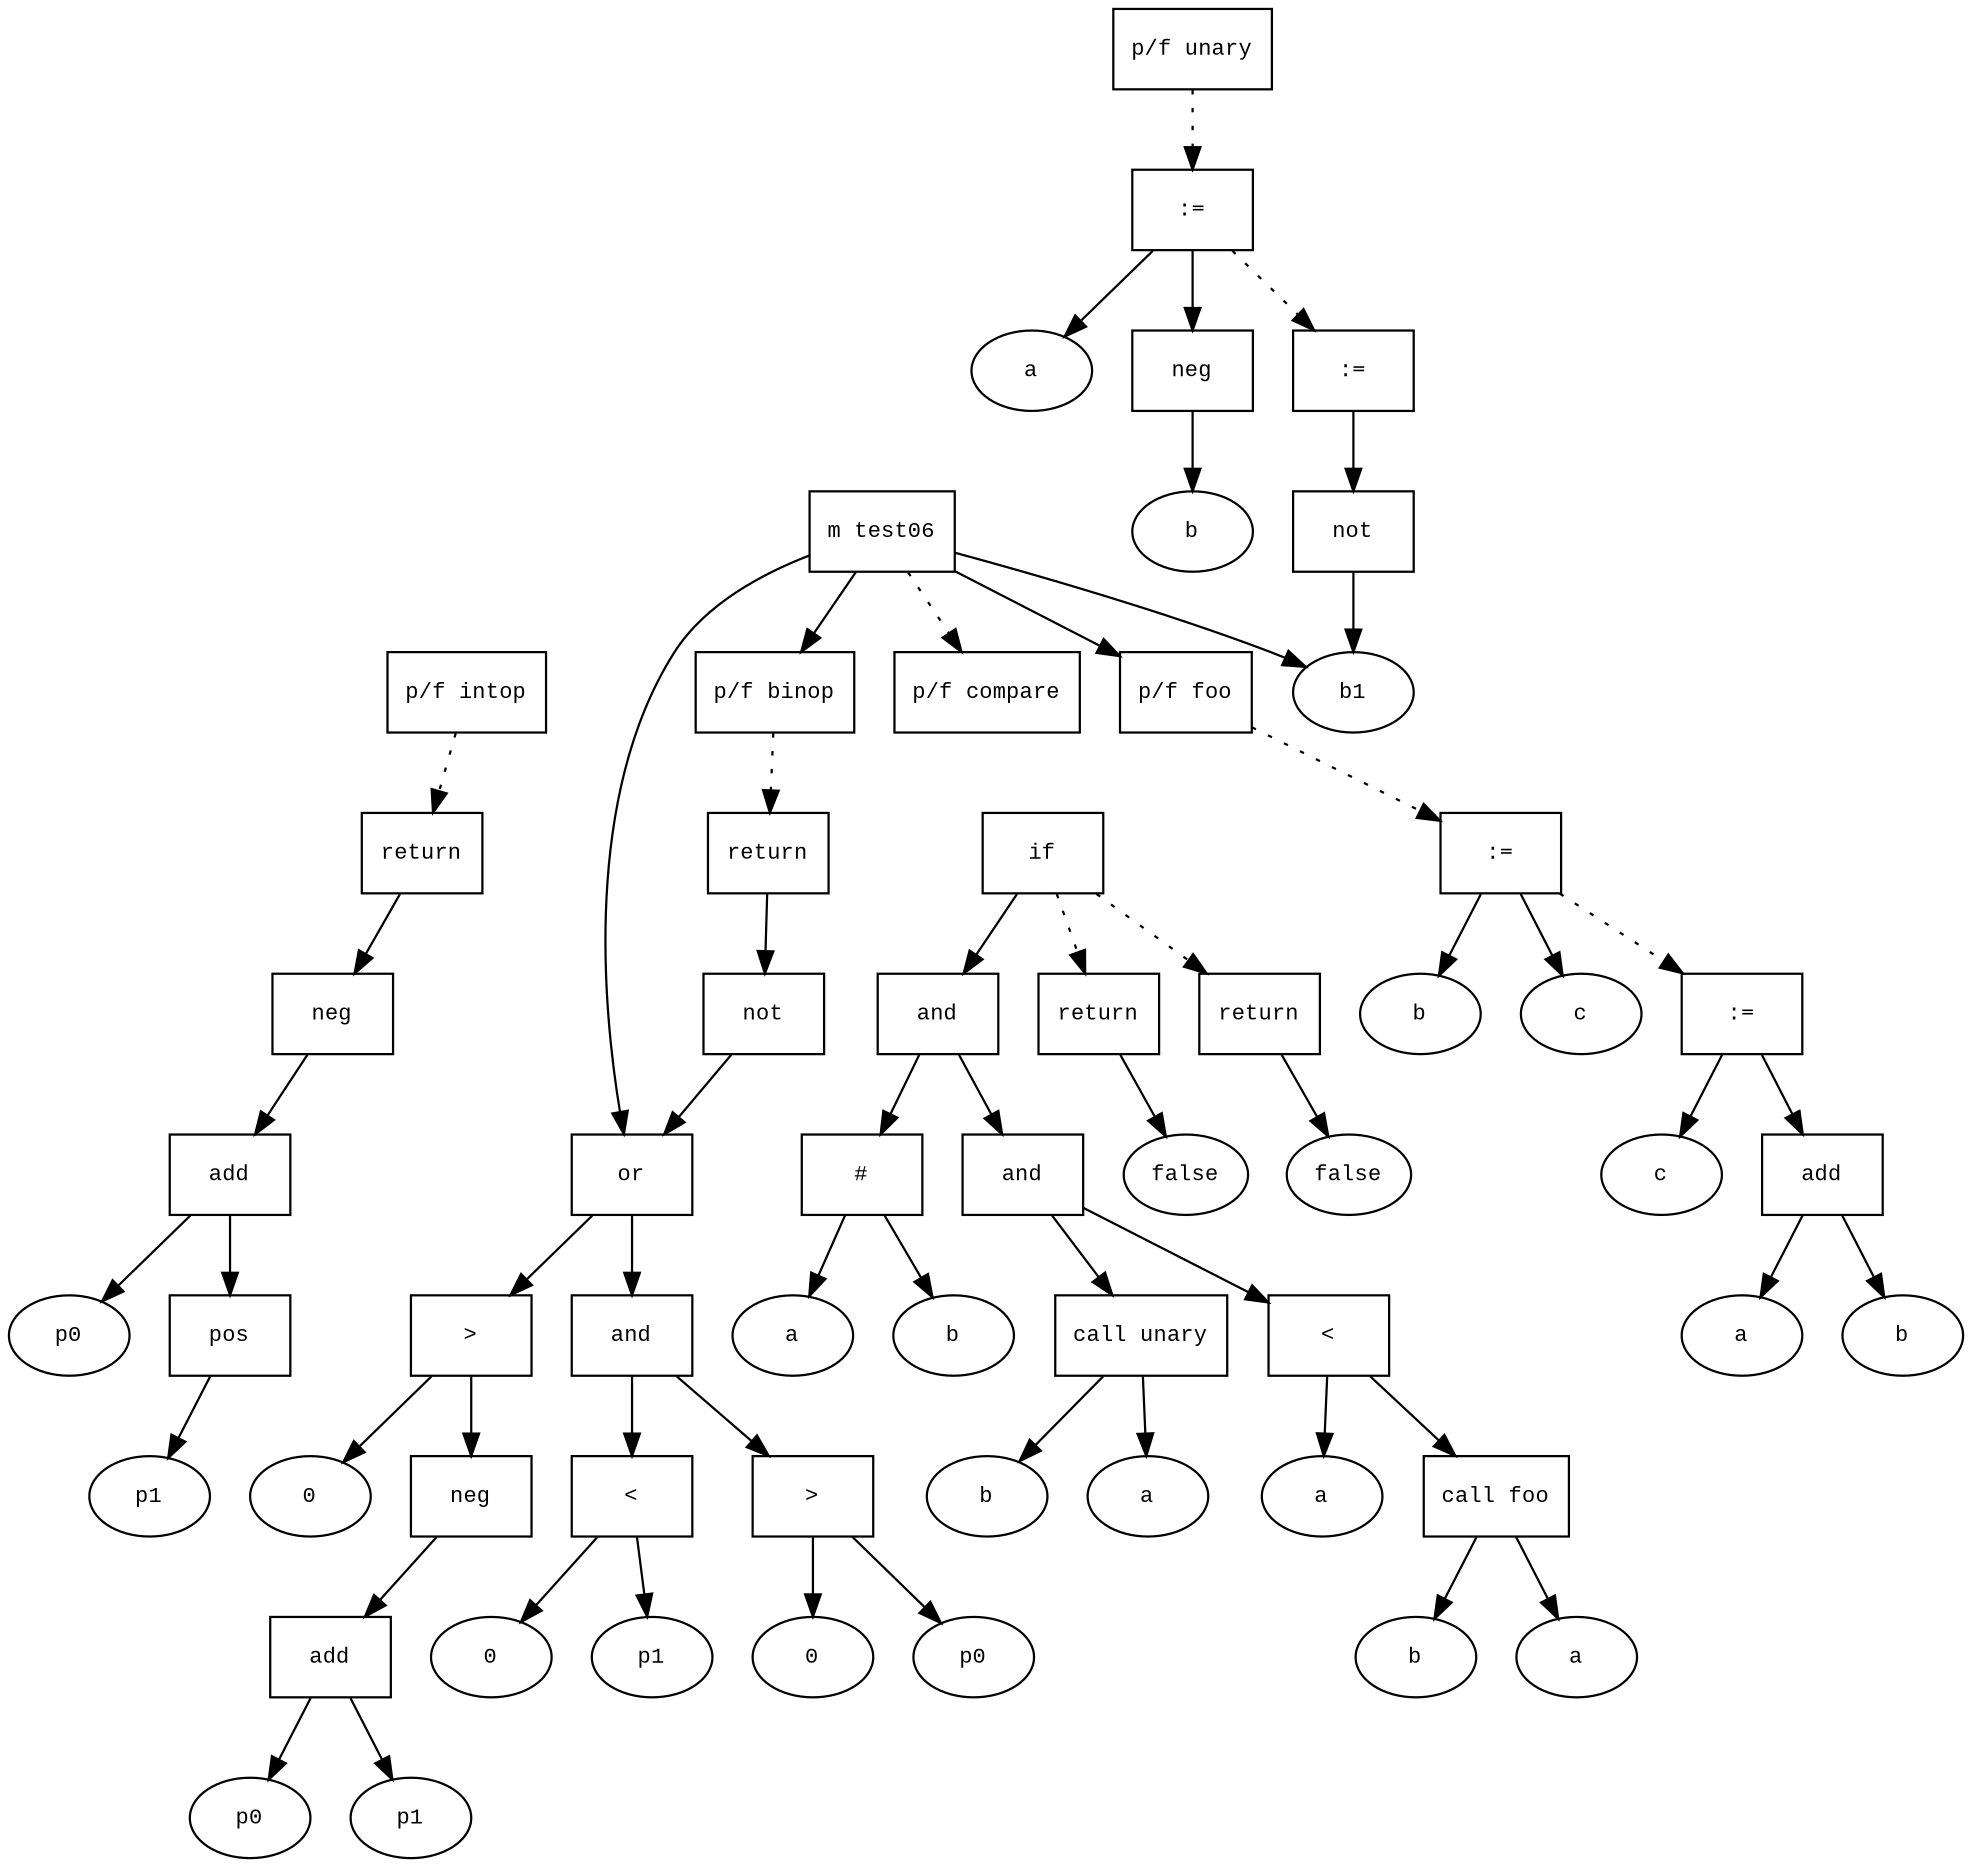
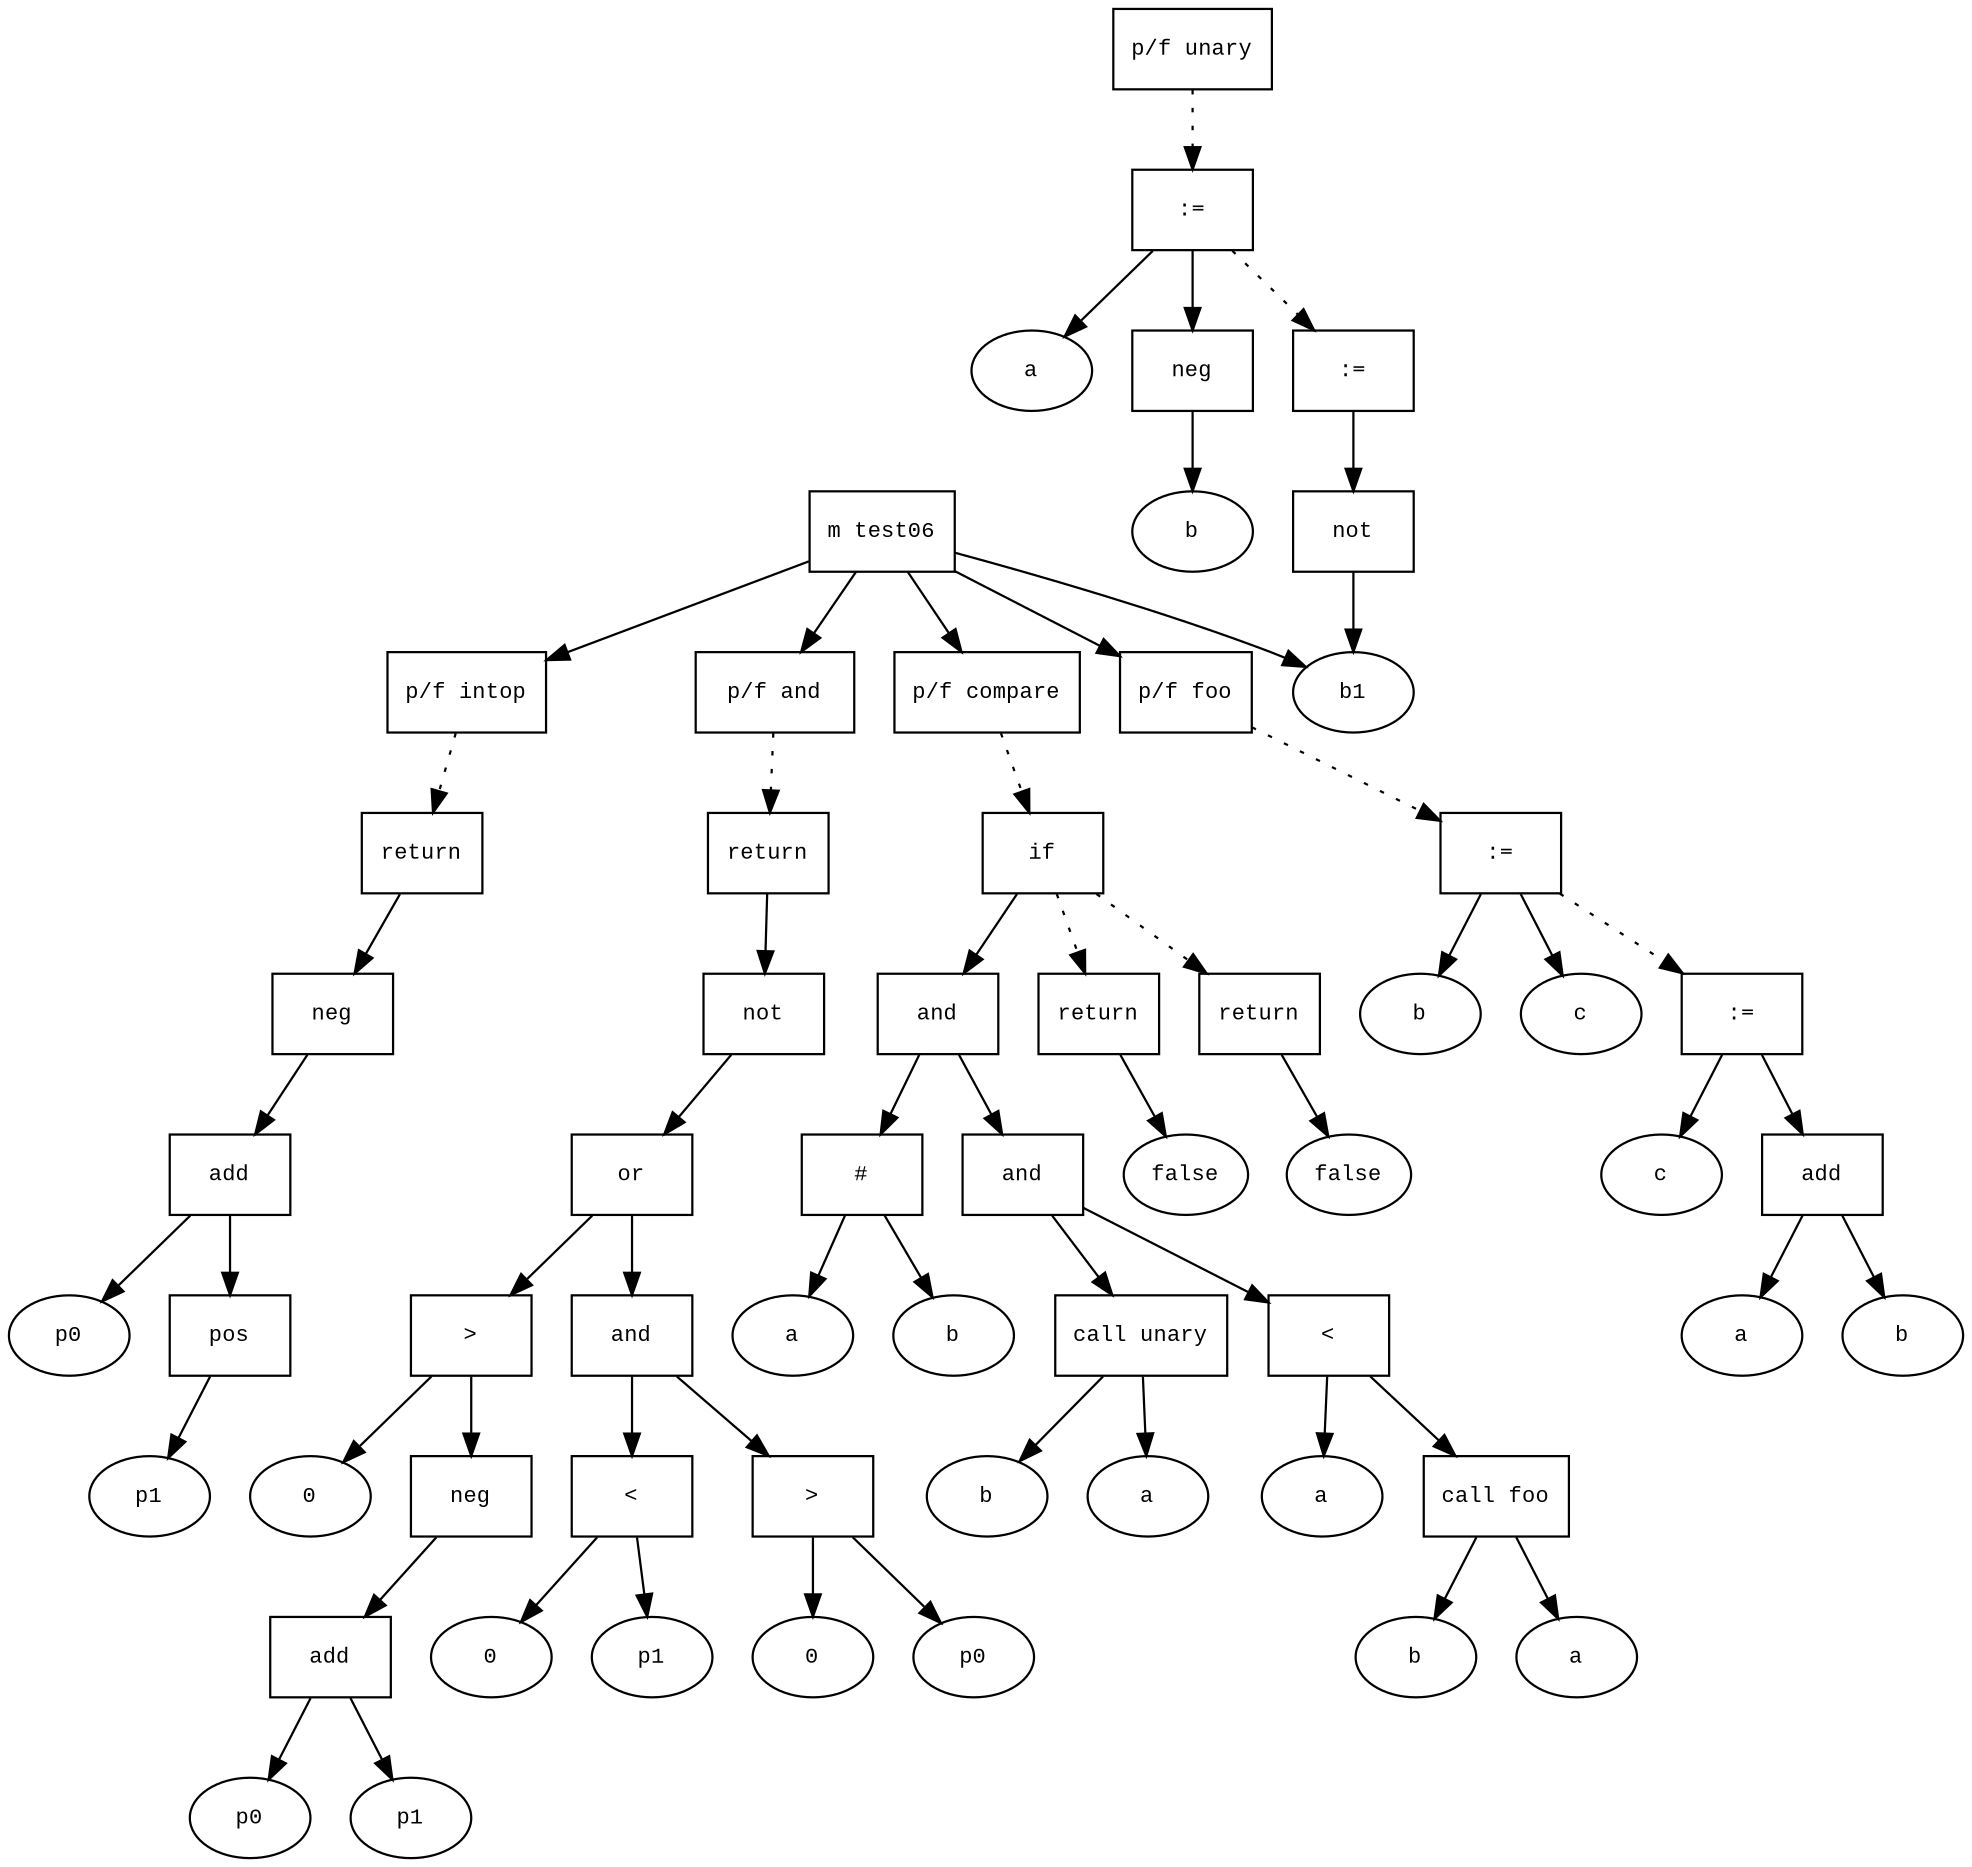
edge "m test06" -> "p/f compare": style dotted -> solid
node "p/f binop": label "p/f binop" -> "p/f and"
edge "p/f compare" -> "if": added
edge "m test06" -> "or": now "m test06" -> "p/f intop"
